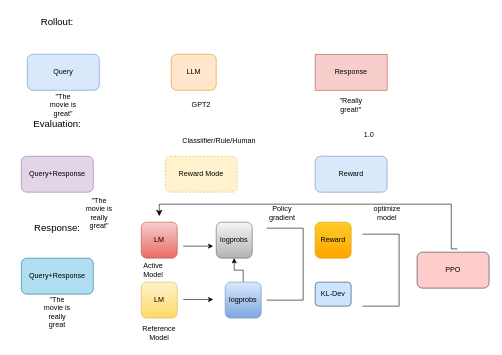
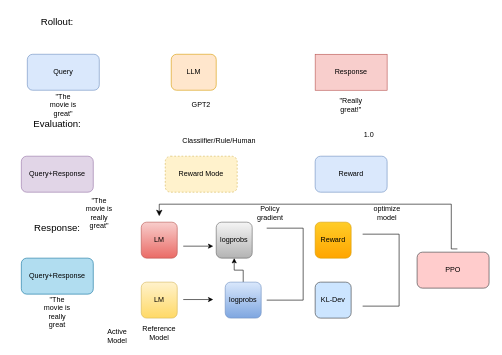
node "Policy gradient": moved (282, 213) -> (270, 213)
node "Active Model": moved (153, 270) -> (117, 336)
node "KL-Dev": size 36x24 -> 36x36
